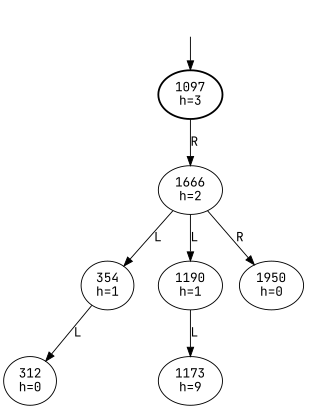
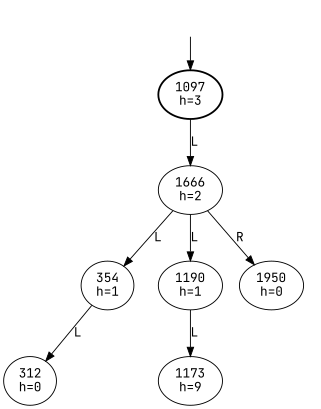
edge "1097 h=3" -> "1666 h=2": label "R" -> "L"
